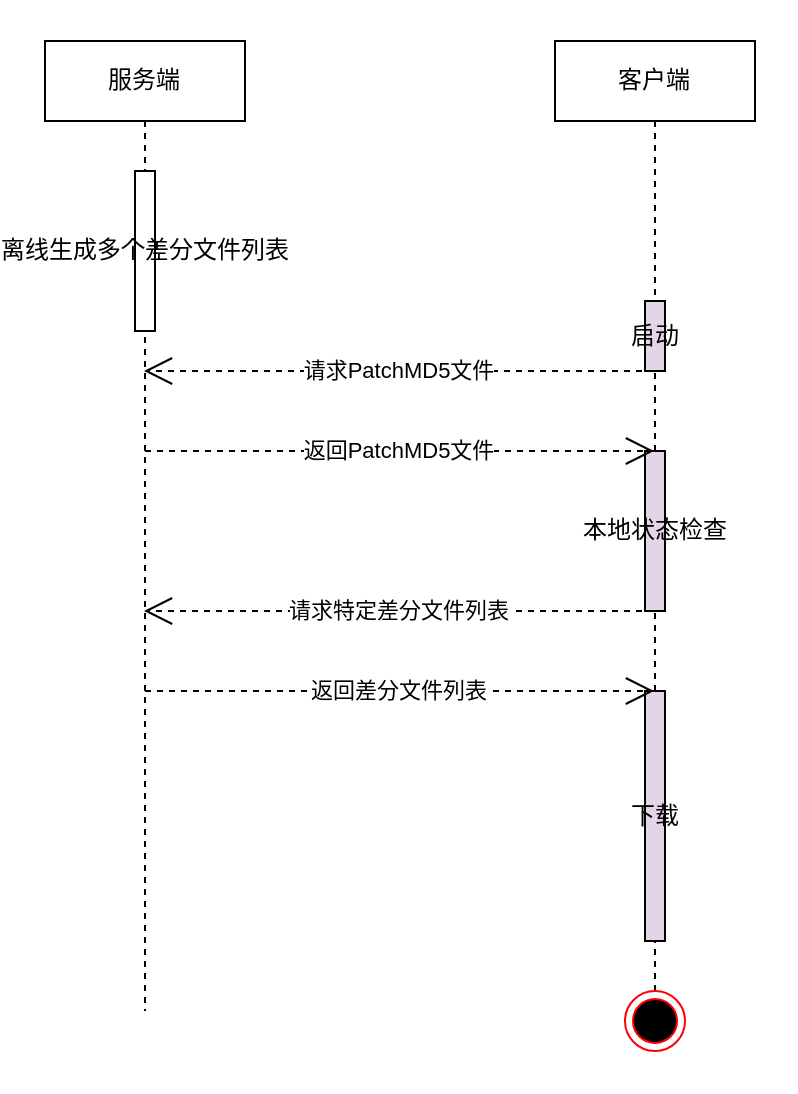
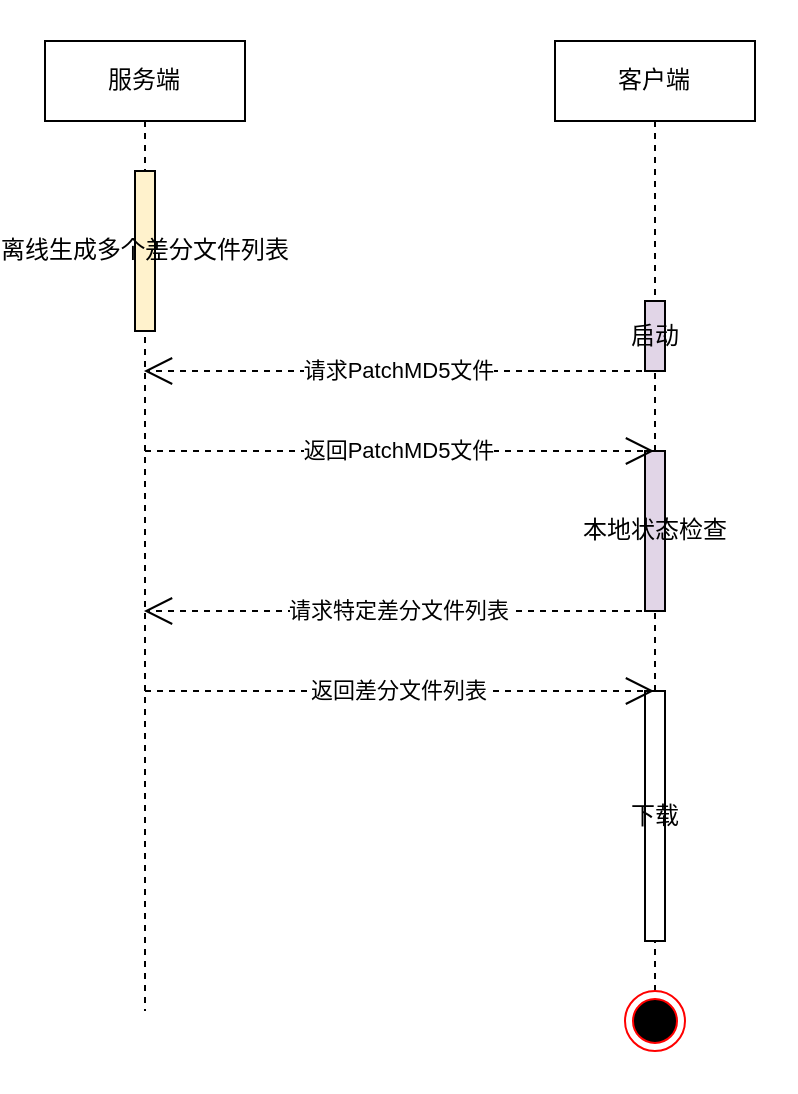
node "离线生成多个差分文件列表": fillcolor #ffffff -> #fff2cc
node "下载": fillcolor #e1d5e7 -> #ffffff
